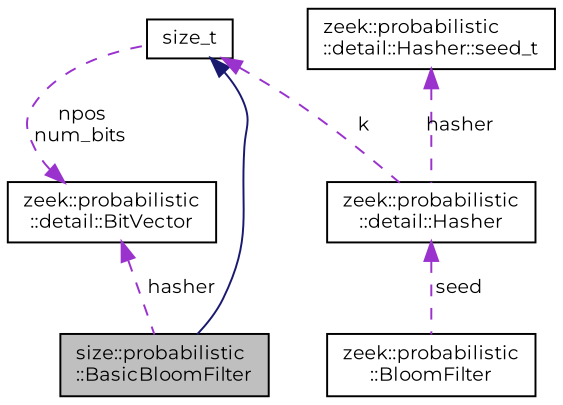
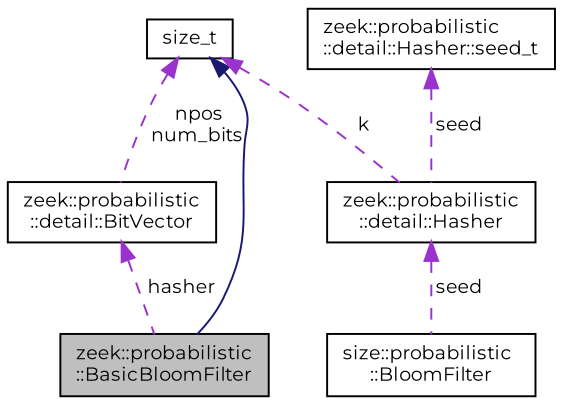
edge "size_t" -> "zeek::probabilistic ::detail::BitVector": reversed
edge "zeek::probabilistic ::detail::Hasher" -> "zeek::probabilistic ::detail::Hasher::seed_t": label " hasher" -> " seed"
node "size::probabilistic ::BasicBloomFilter": label "size::probabilistic ::BasicBloomFilter" -> "zeek::probabilistic ::BasicBloomFilter"
node "zeek::probabilistic ::BloomFilter": label "zeek::probabilistic ::BloomFilter" -> "size::probabilistic ::BloomFilter"
